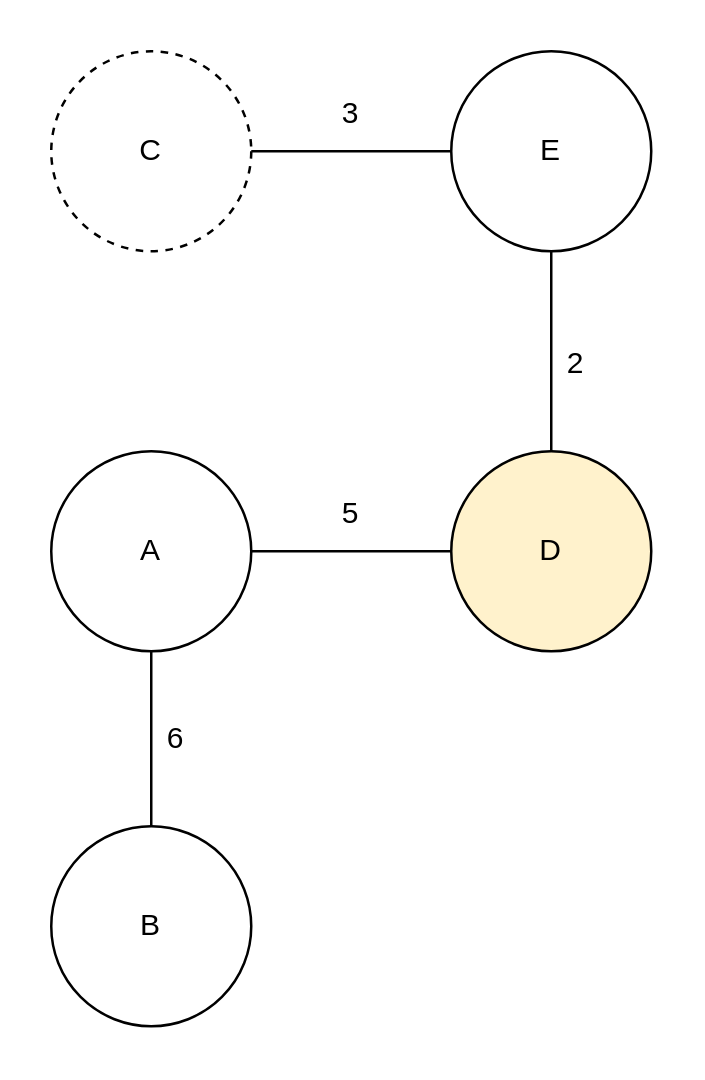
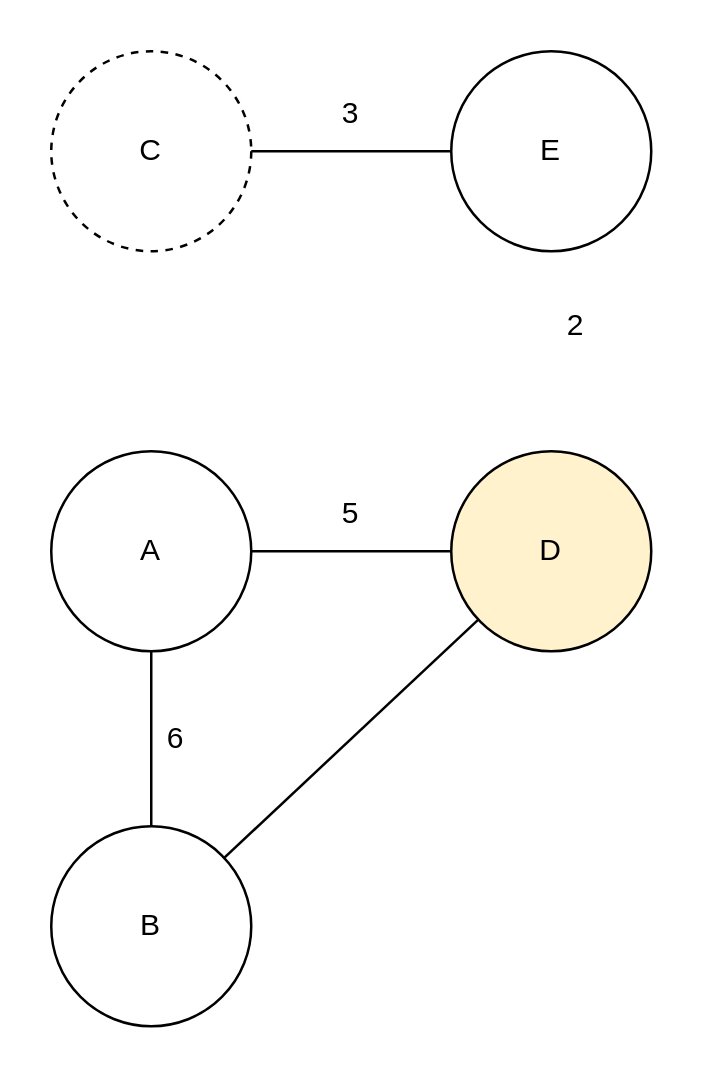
edge "E" -- "D": now "B" -- "D"
node "2": moved (576, 364) -> (576, 326)
